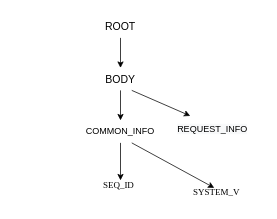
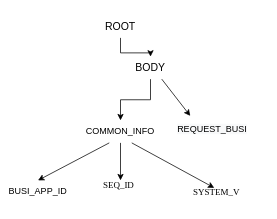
node "BODY": moved (120, 79) -> (150, 68)
node "REQUEST_INFO": label "REQUEST_INFO" -> "REQUEST_BUSI"
edge "COMMON_INFO" -> "BUSI_APP_ID": added
node "BUSI_APP_ID": added
